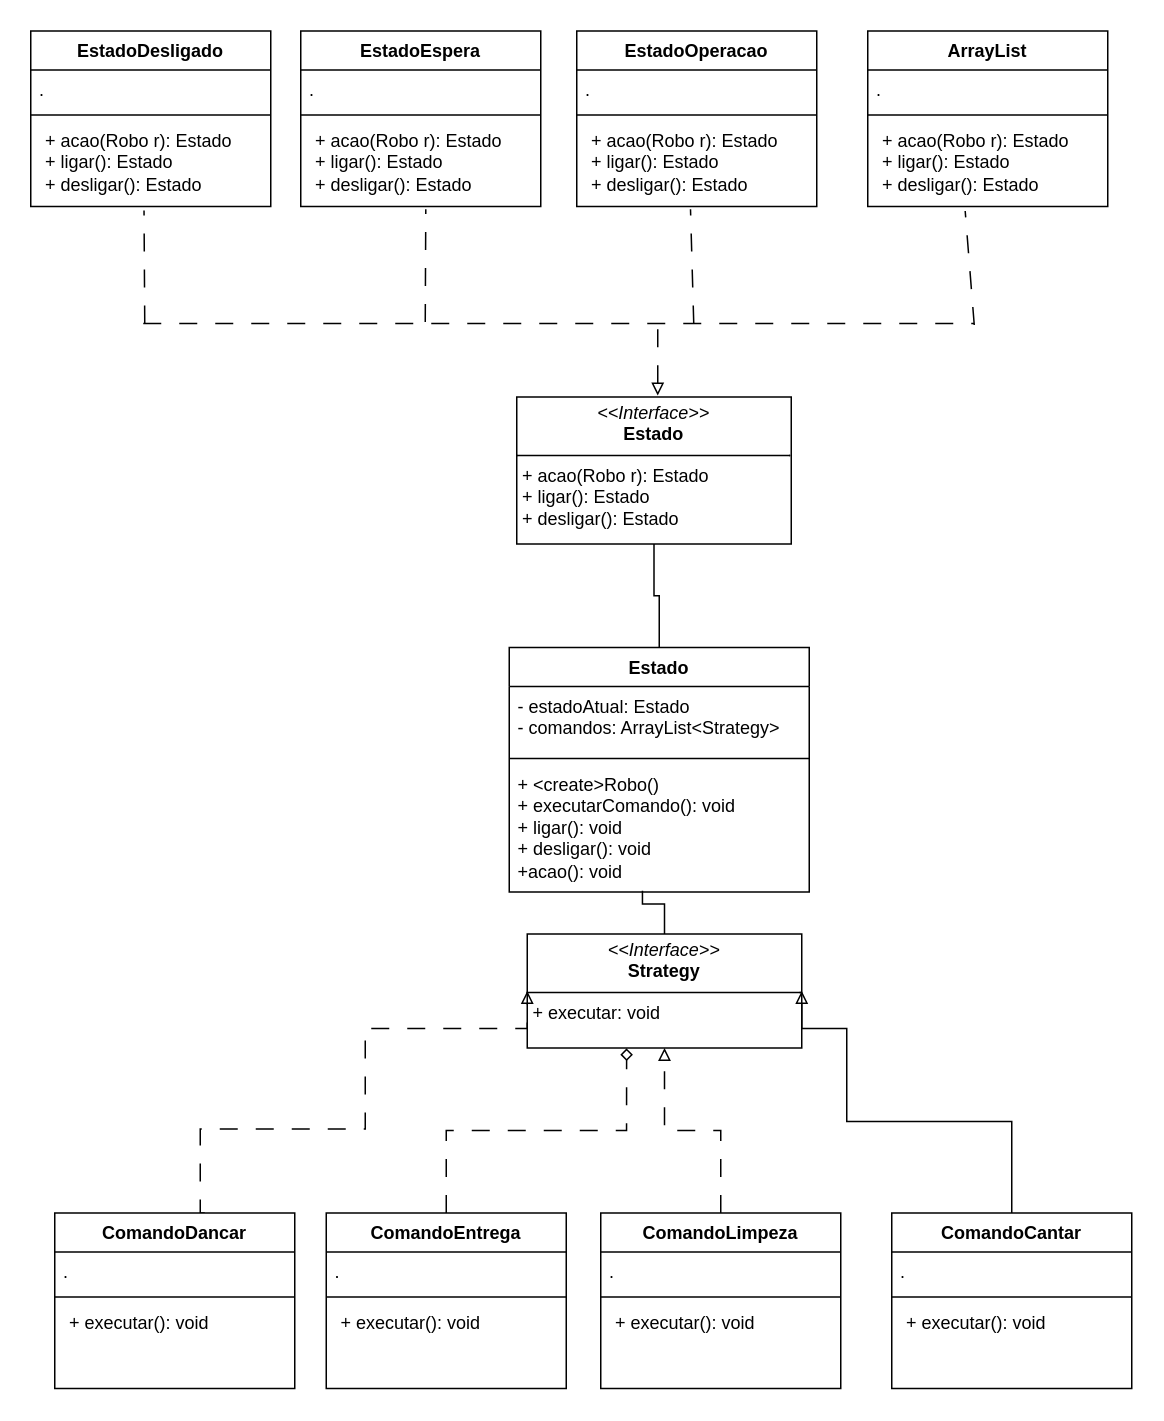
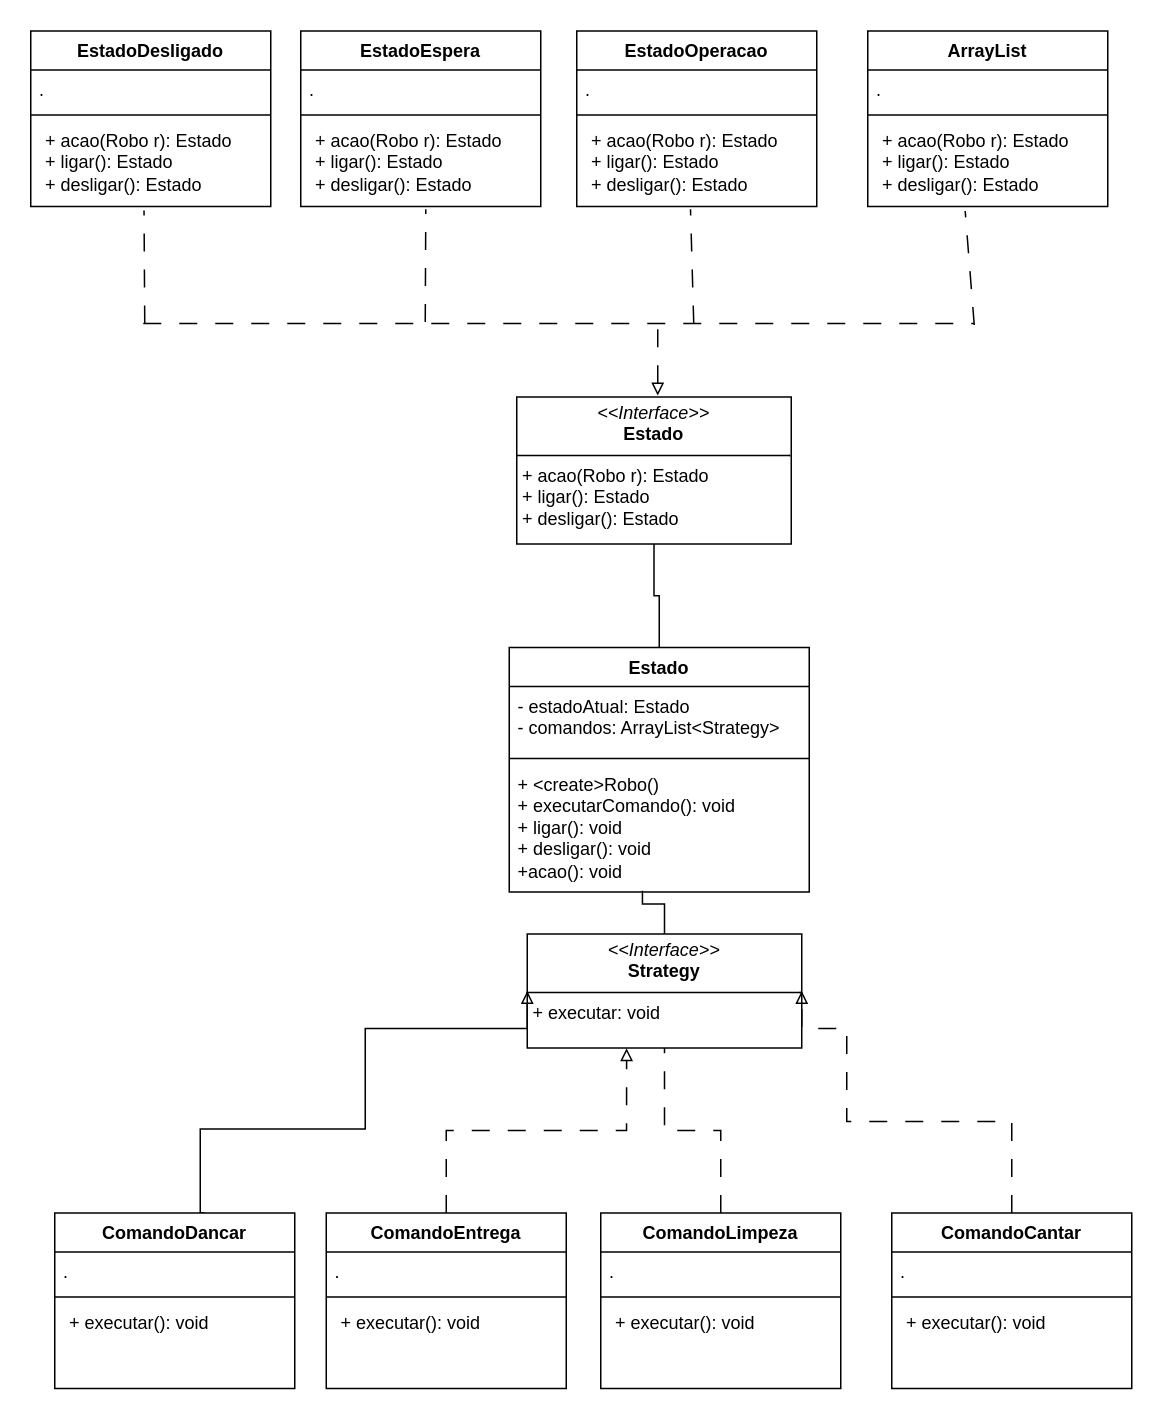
edge "ComandoEntrega" -> "<<Interface>> Strategy + executar: void": arrowhead diamond -> block
edge "ComandoLimpeza" -> "<<Interface>> Strategy + executar: void": arrowhead block -> none
edge "ComandoCantar" -> "<<Interface>> Strategy + executar: void": style solid -> dashed
edge "ComandoDancar" -> "<<Interface>> Strategy + executar: void": style dashed -> solid
